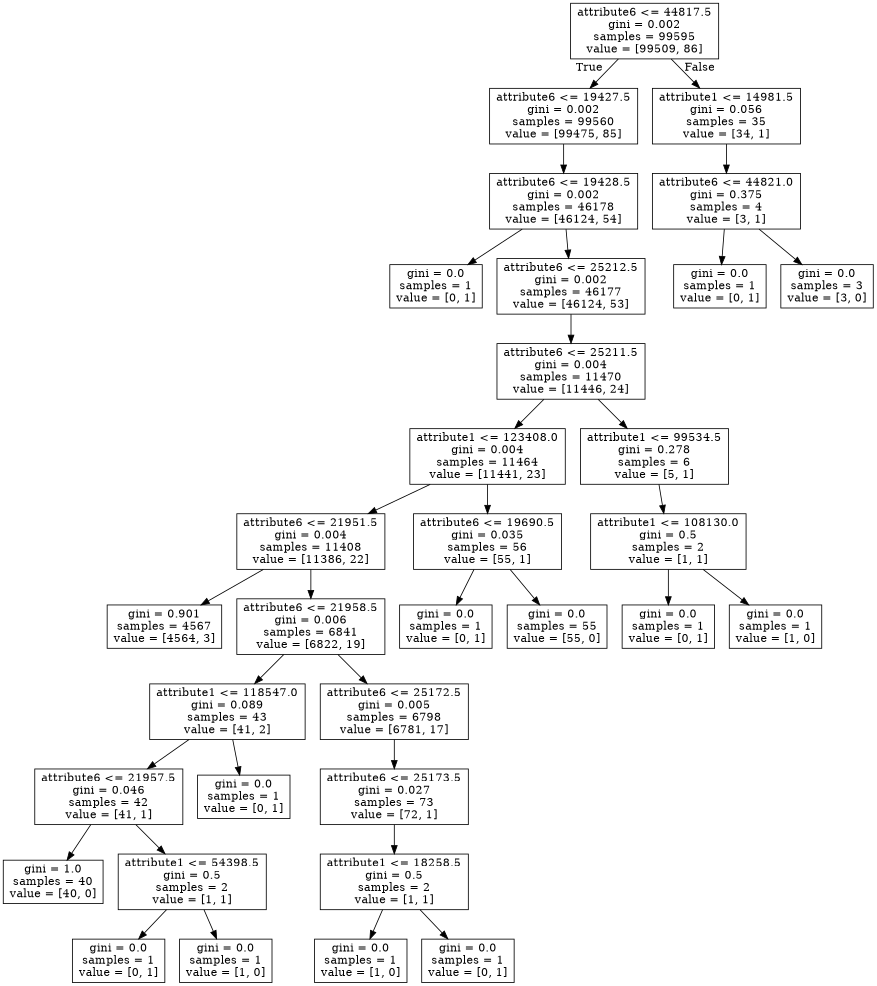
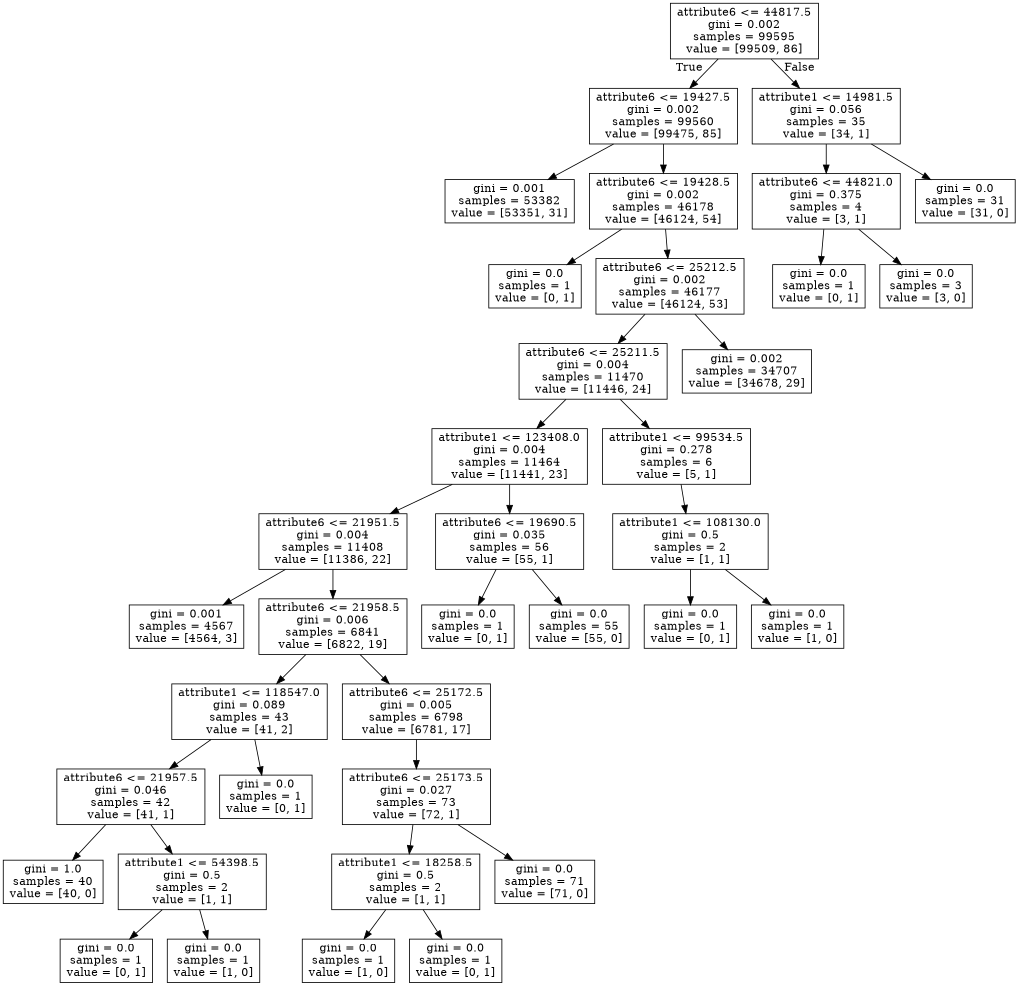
node "gini = 0.001 samples = 53382 value = [53351, 31]": added
node "gini = 0.0 samples = 31 value = [31, 0]": added
node "gini = 0.002 samples = 34707 value = [34678, 29]": added
node "gini = 0.901 samples = 4567 value = [4564, 3]": label "gini = 0.901 samples = 4567 value = [4564, 3]" -> "gini = 0.001 samples = 4567 value = [4564, 3]"
node "gini = 0.0 samples = 71 value = [71, 0]": added
